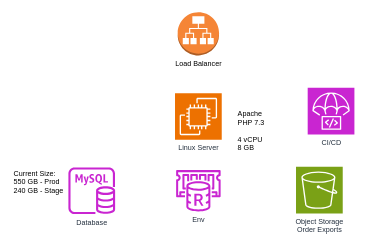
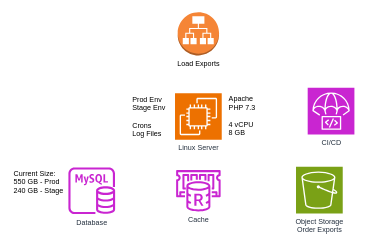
node "Load Balancer": label "Load Balancer" -> "Load Exports"
node "Prod Env Stage Env Crons Log Files": added
node "Apache PHP 7.3 4 vCPU 8 GB": moved (254, 135) -> (245, 120)
node "Env": label "Env" -> "Cache"
